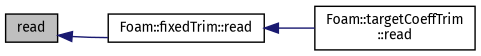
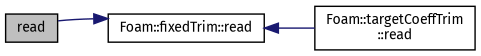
edge "Foam::fixedTrim::read" -> "read": reversed
